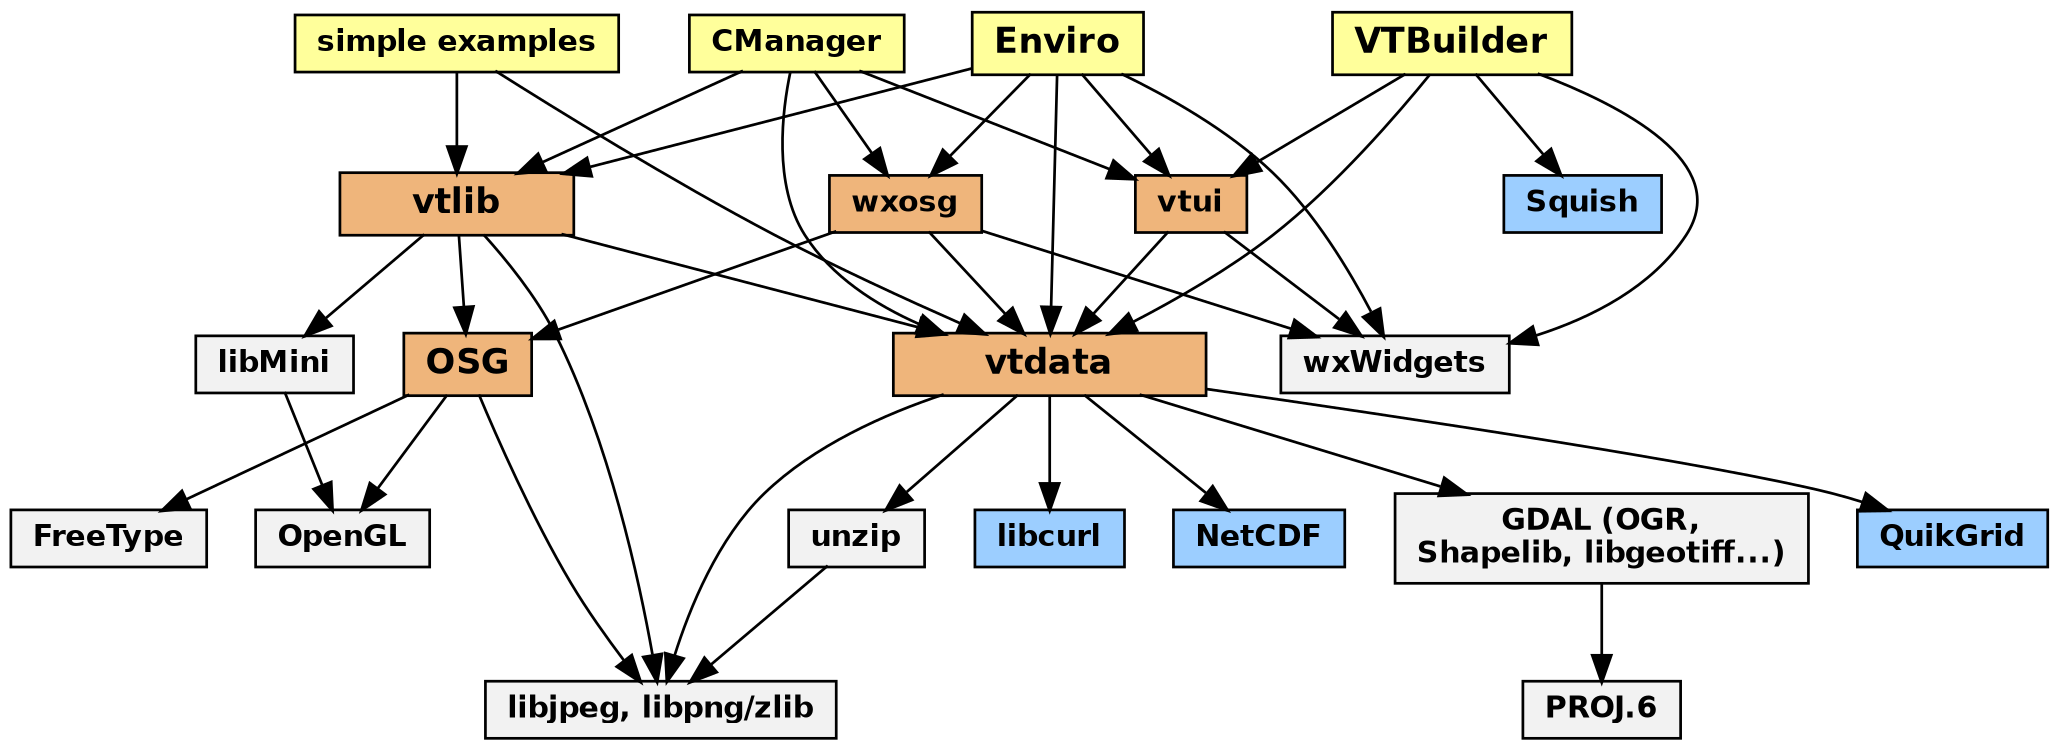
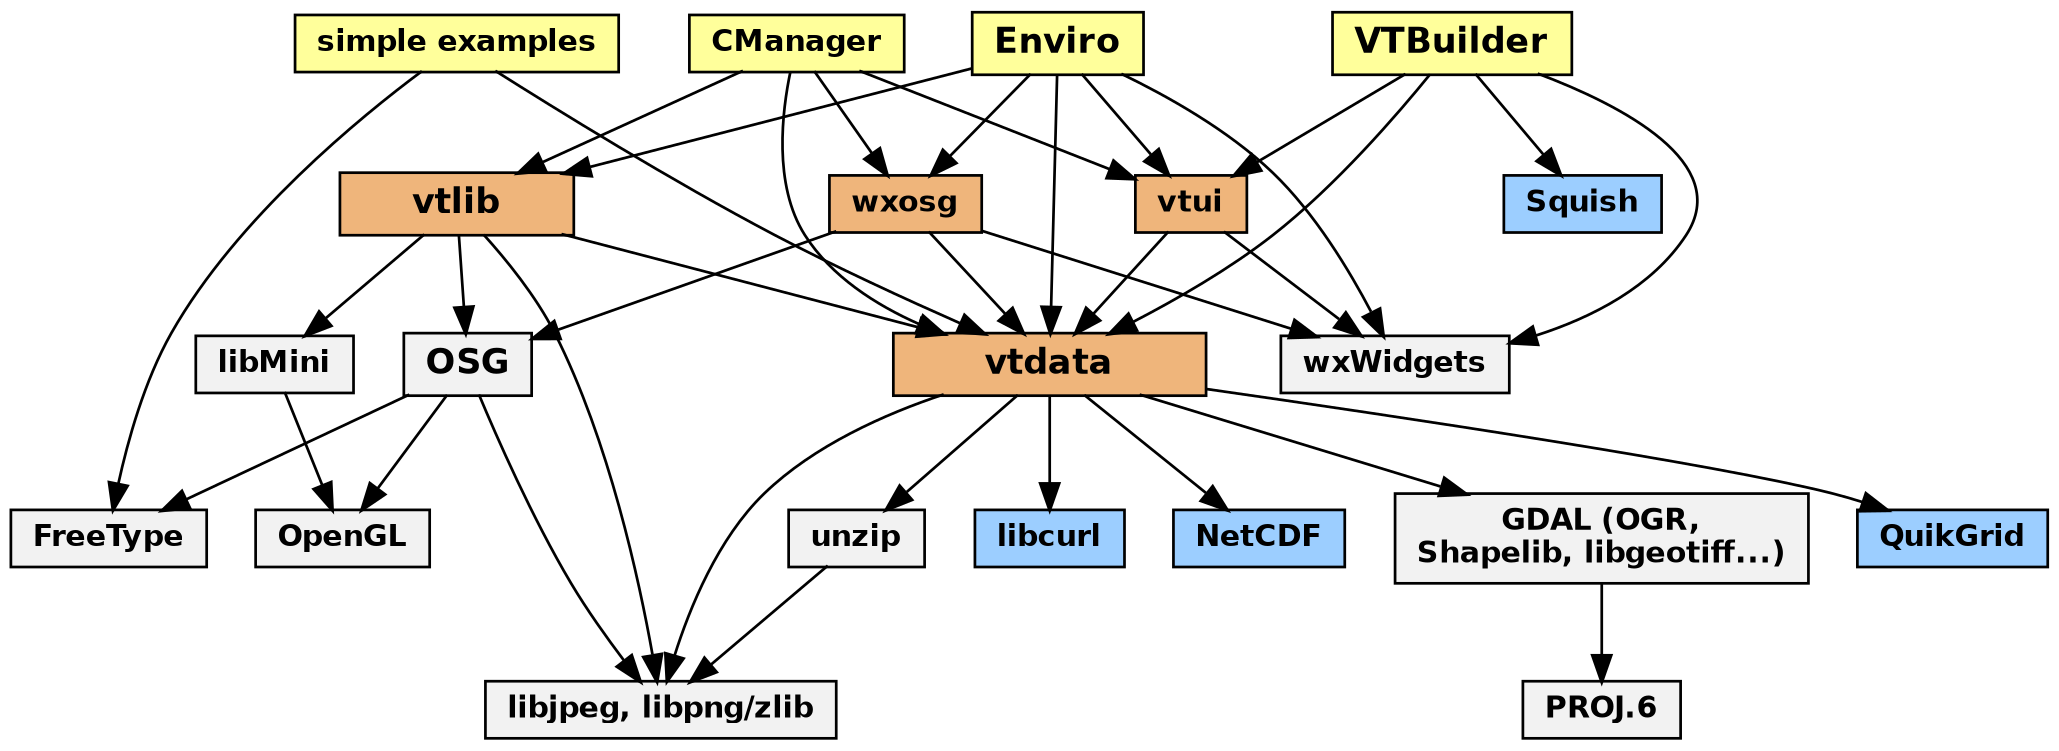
edge "simple examples" -> "vtlib": now "simple examples" -> "FreeType"
node "OSG": fillcolor #efb57b -> grey95
